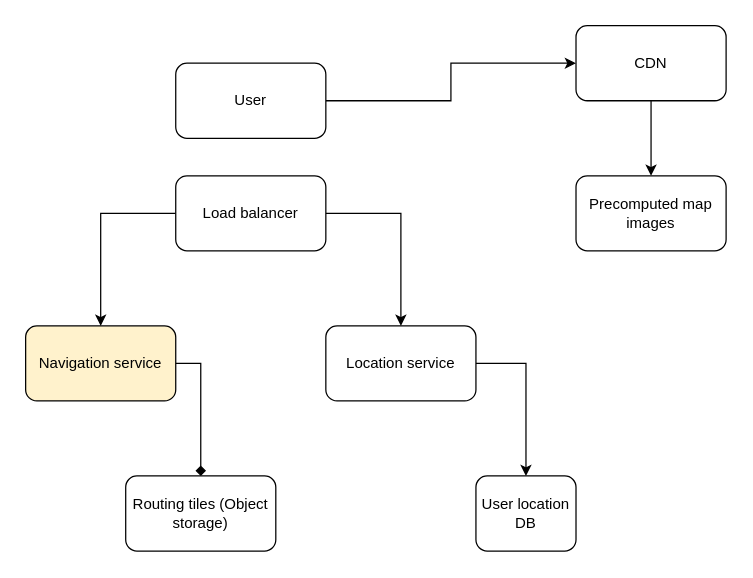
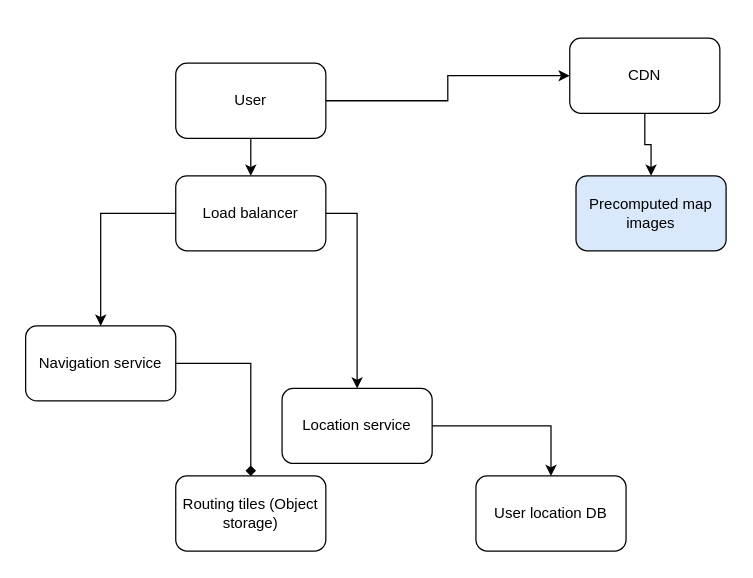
node "CDN": moved (651, 63) -> (644, 76)
edge "User" -> "Load balancer": added
node "Precomputed map images": fillcolor #ffffff -> #dae8fc
node "Navigation service": fillcolor #fff2cc -> #ffffff
node "Location service": moved (401, 363) -> (357, 426)
node "Routing tiles (Object storage)": moved (201, 513) -> (251, 513)
node "User location DB": size 100x75 -> 150x75
